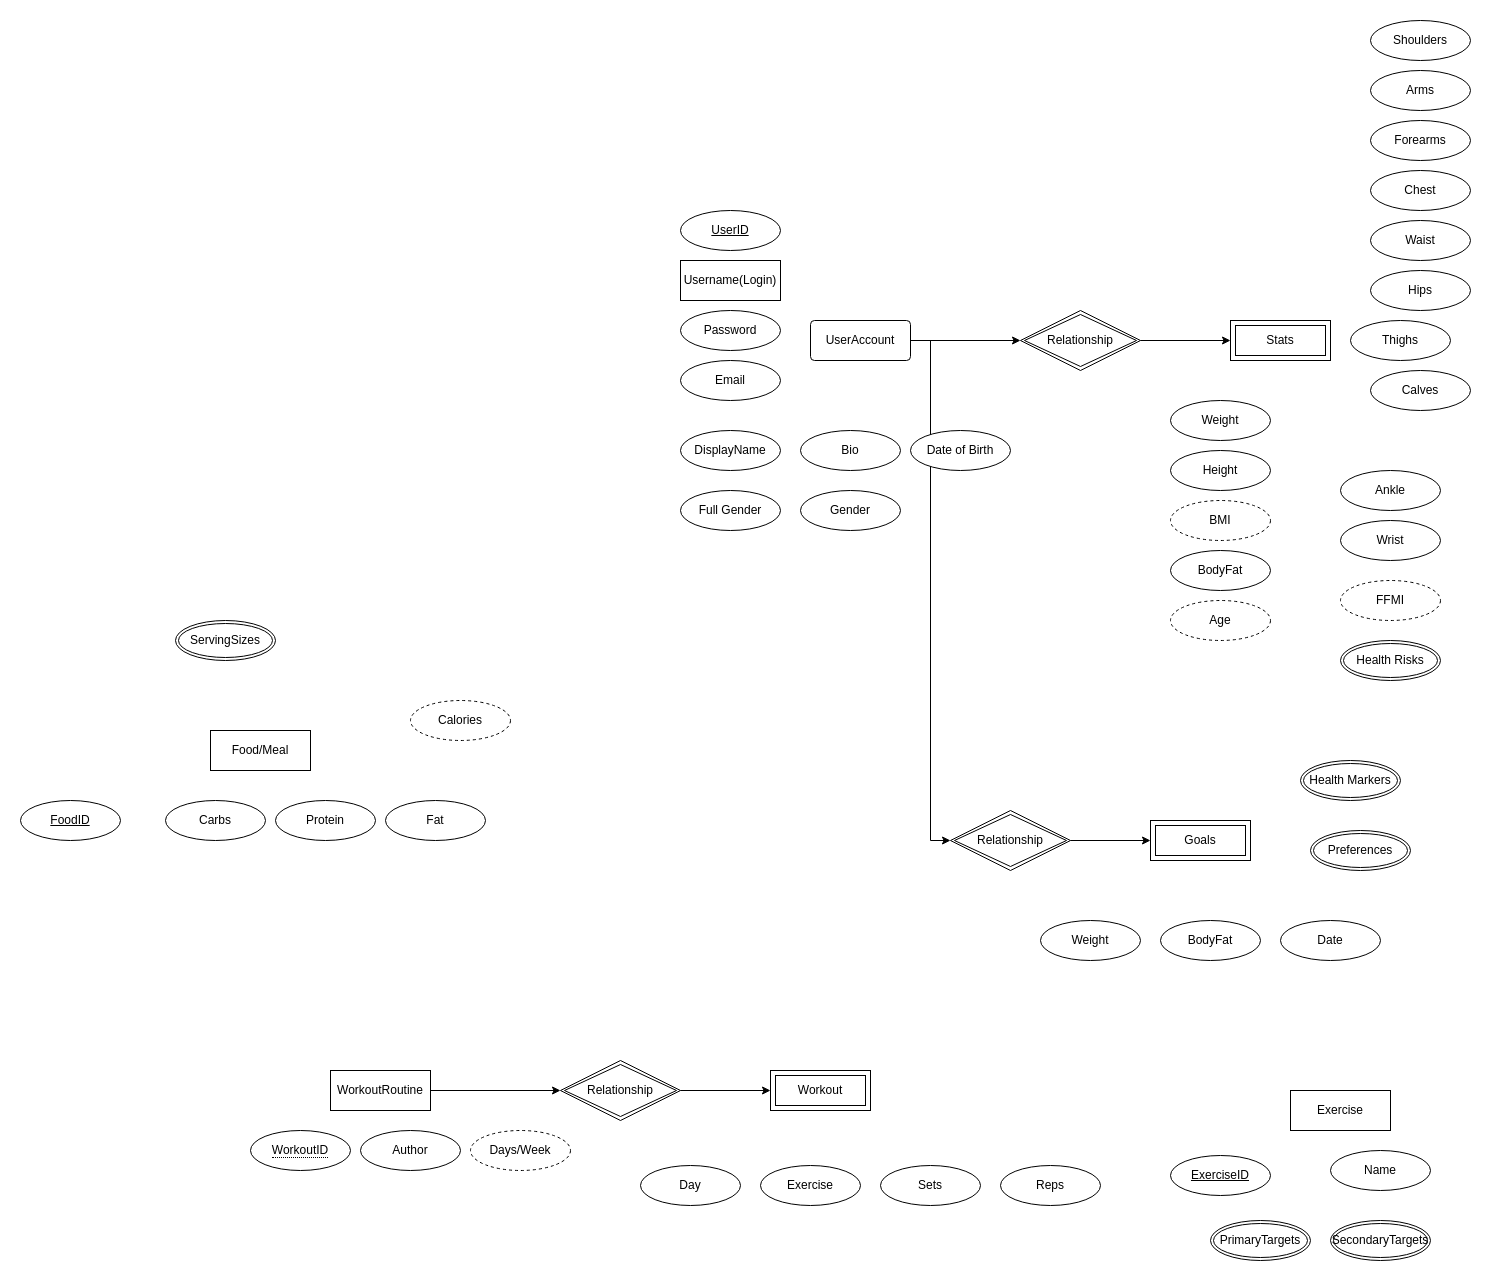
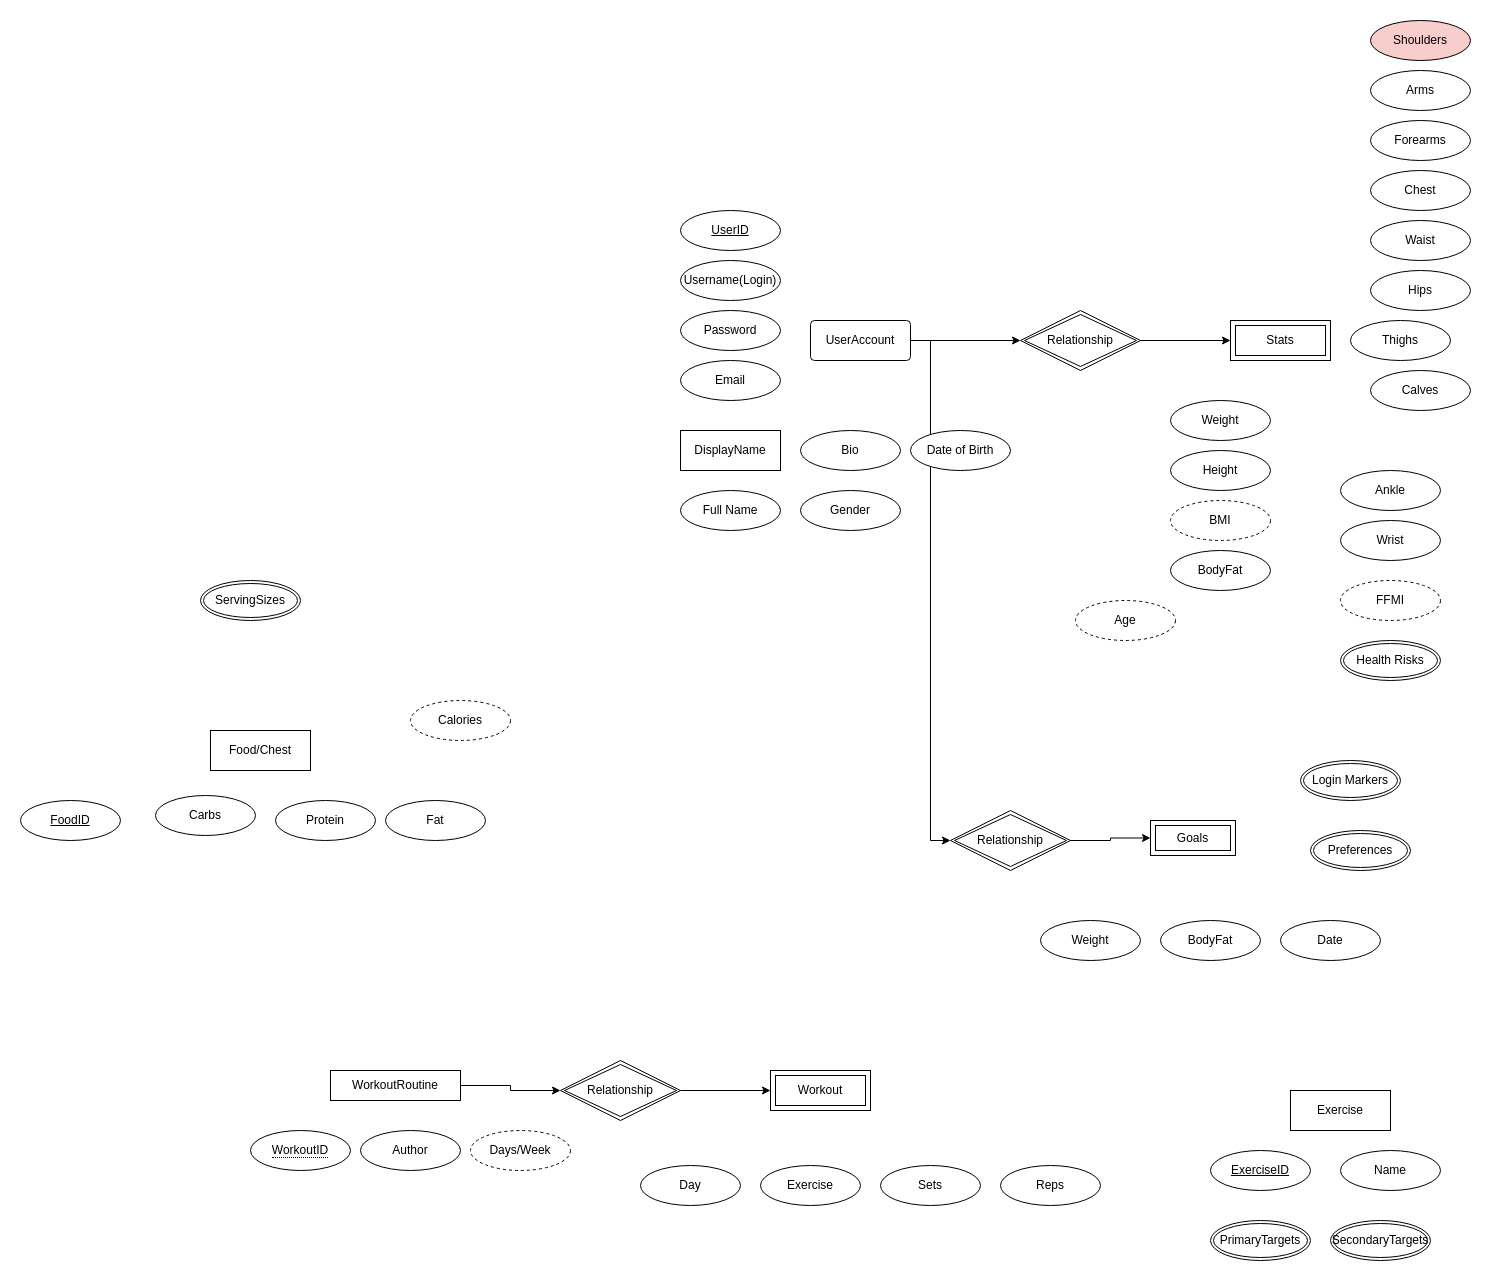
node "Shoulders": fillcolor #ffffff -> #f8cecc
node "Username(Login)": shape rectangle -> ellipse
node "DisplayName": shape ellipse -> rectangle
node "Full Gender": label "Full Gender" -> "Full Name"
node "Age": moved (1221, 621) -> (1126, 621)
node "ServingSizes": moved (226, 641) -> (251, 601)
node "Food/Meal": label "Food/Meal" -> "Food/Chest"
node "Health Markers": label "Health Markers" -> "Login Markers"
node "Carbs": moved (216, 821) -> (206, 816)
node "Goals": size 100x40 -> 85x35
node "WorkoutRoutine": size 100x40 -> 130x30
node "Name": moved (1381, 1171) -> (1391, 1171)
node "ExerciseID": moved (1221, 1176) -> (1261, 1171)
